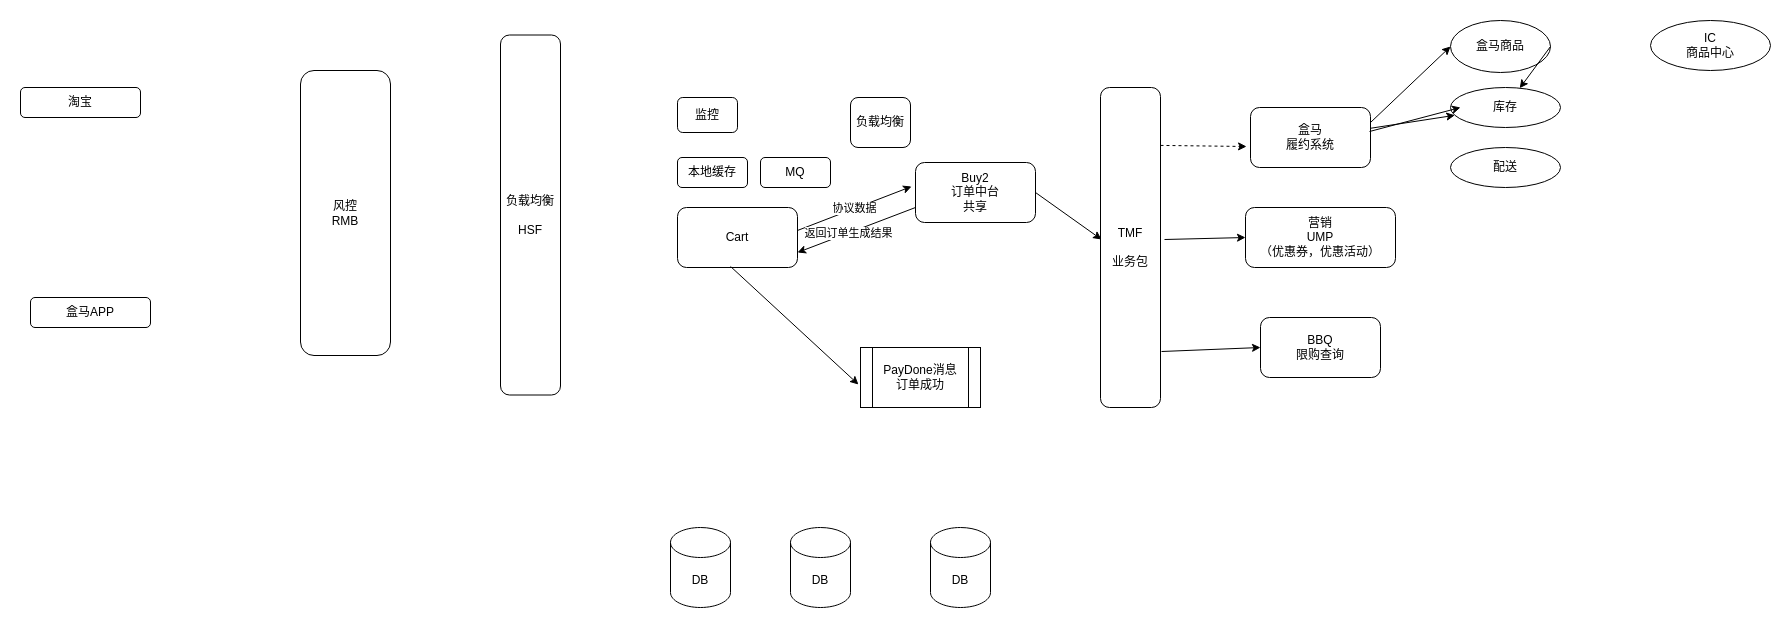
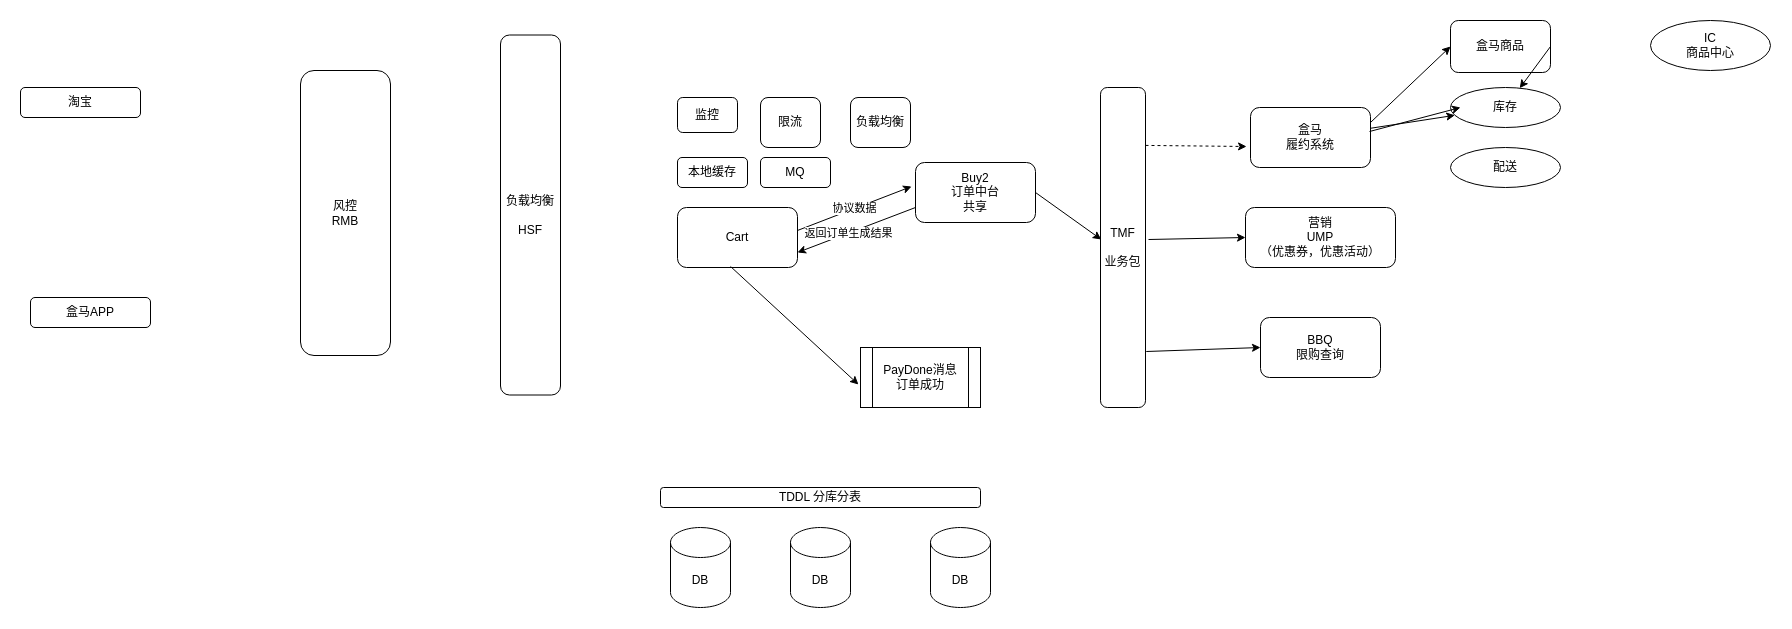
node "盒马商品": shape ellipse -> rounded rectangle
node "限流": added
node "TMF 业务包": size 60x320 -> 45x320
node "TDDL 分库分表": added
